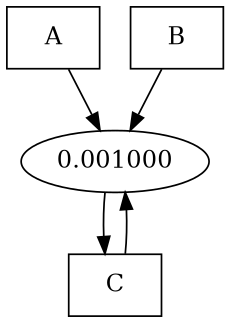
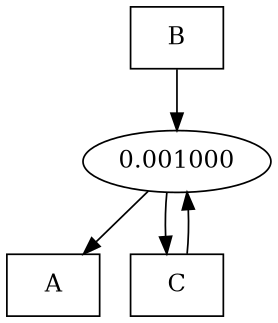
edge "A" -> "0.001000": reversed
